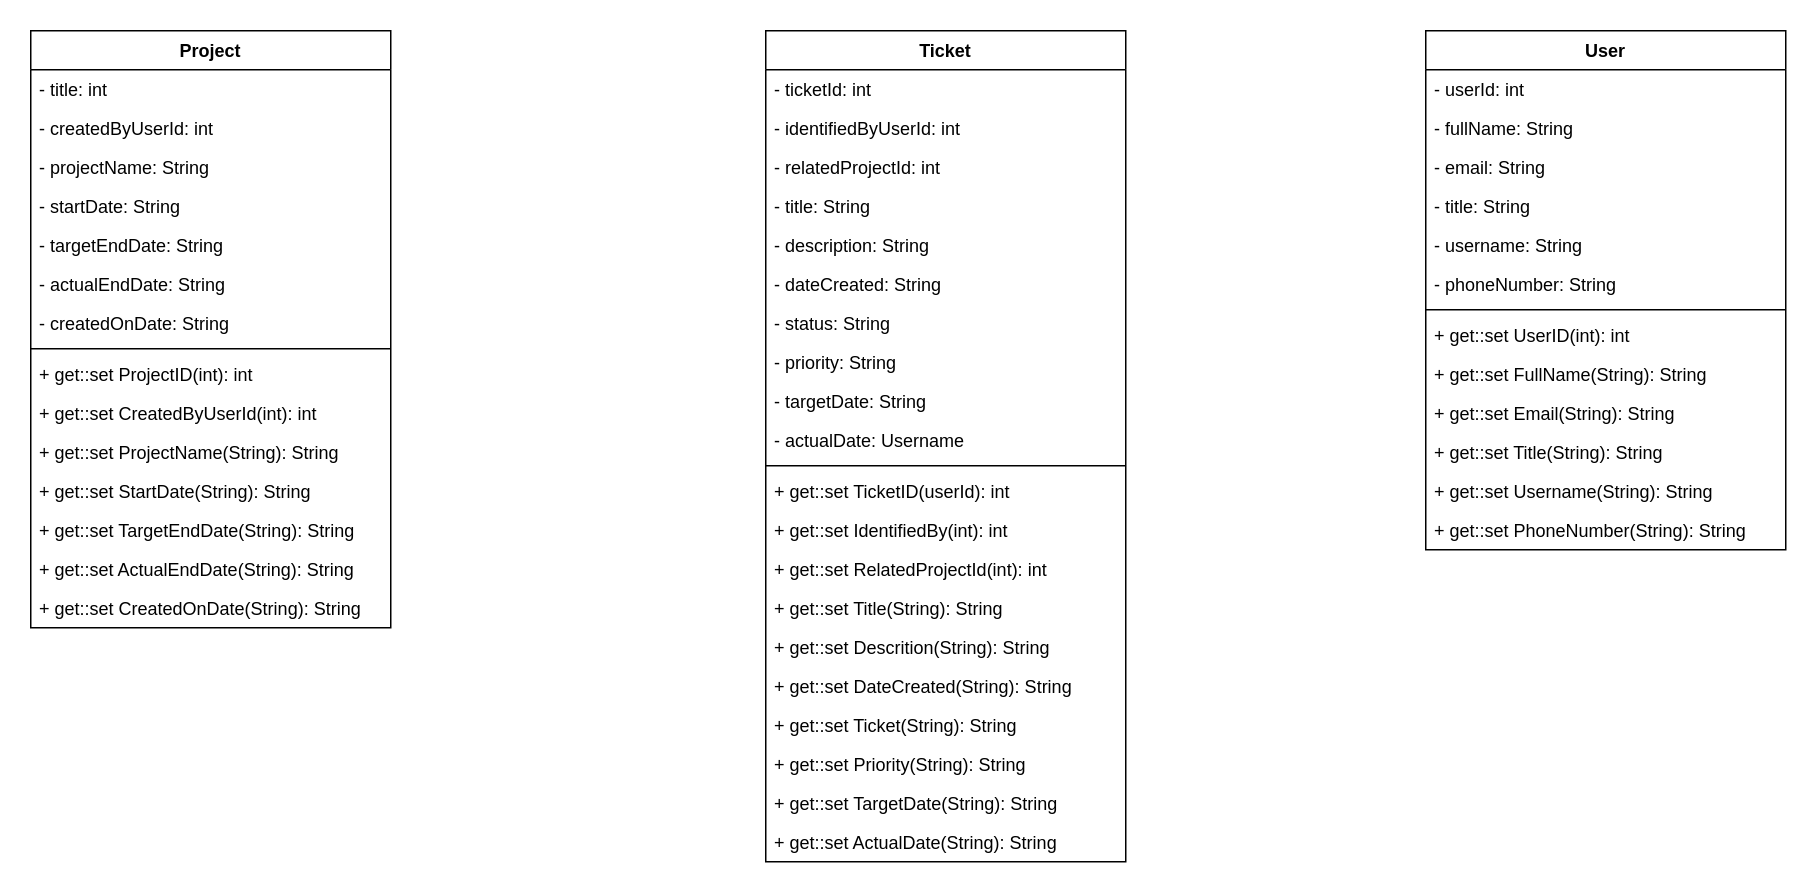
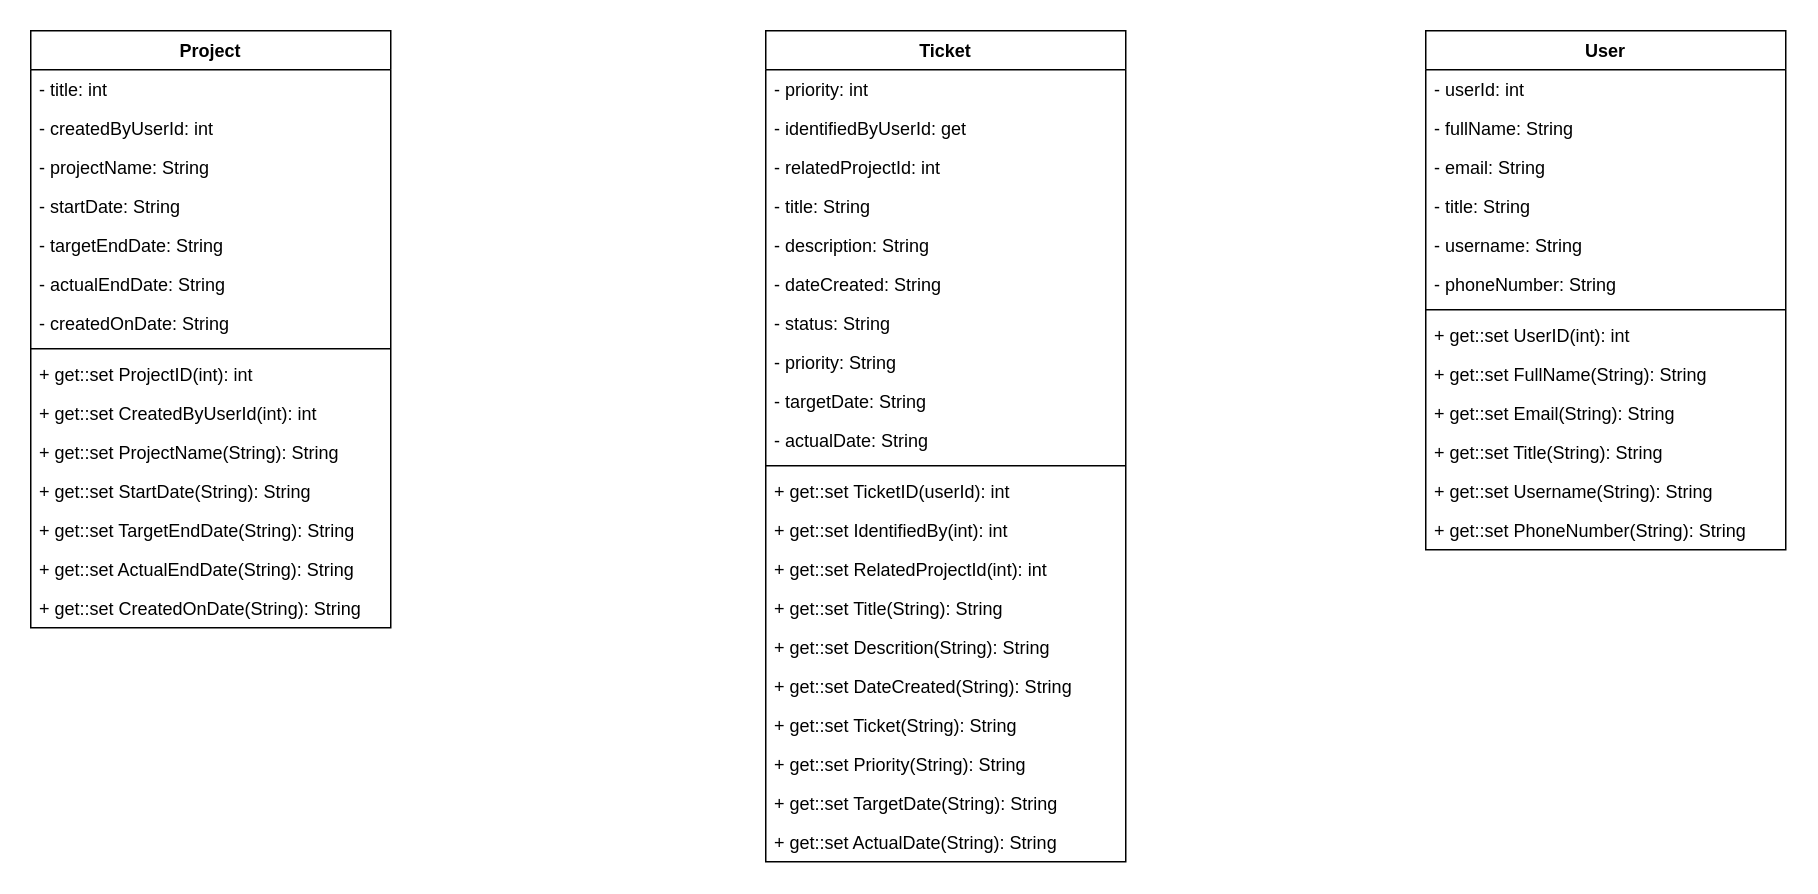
node "- ticketId: int": label "- ticketId: int" -> "- priority: int"
node "- identifiedByUserId: int": label "- identifiedByUserId: int" -> "- identifiedByUserId: get"
node "- actualDate: Username": label "- actualDate: Username" -> "- actualDate: String"
